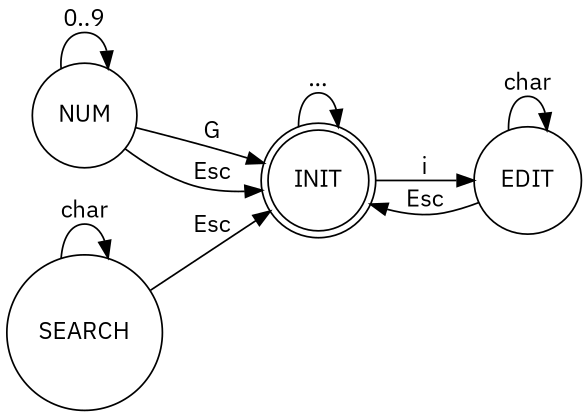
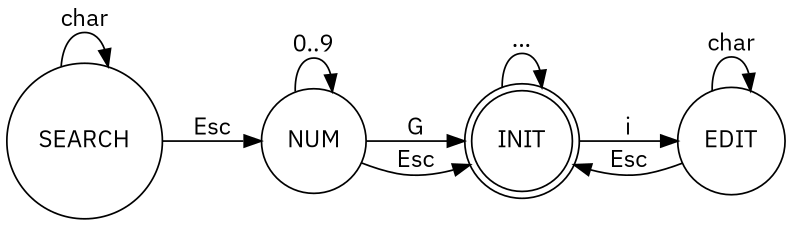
edge "SEARCH" -> "INIT": now "SEARCH" -> "NUM"
